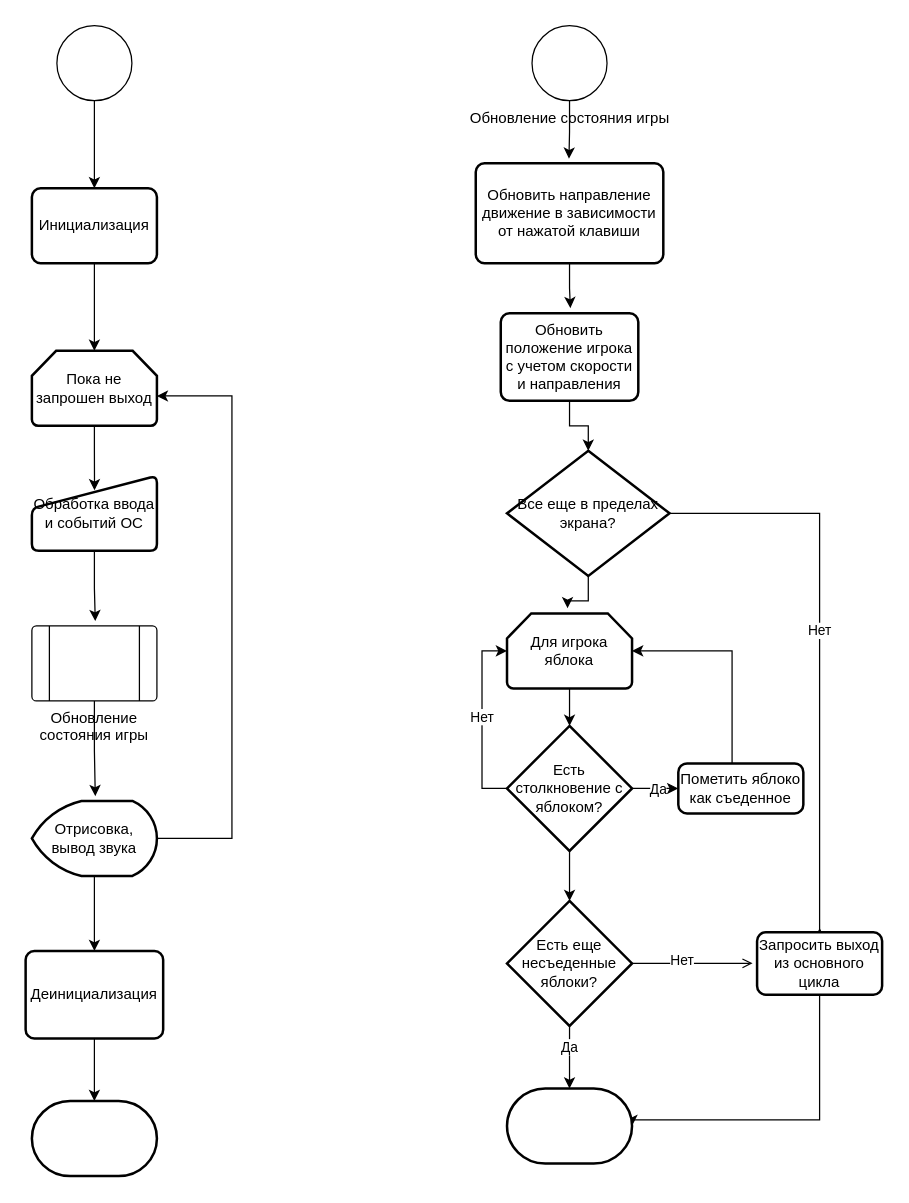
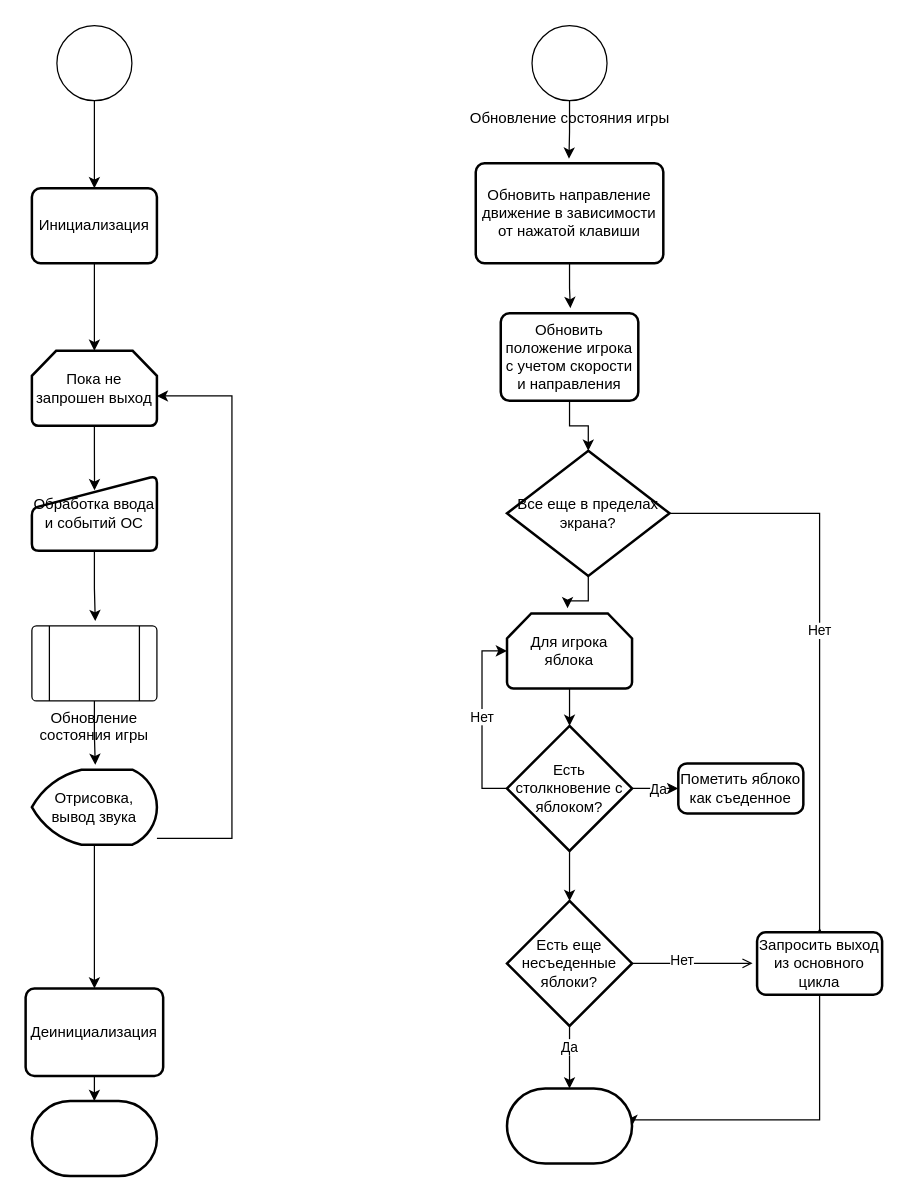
edge "Пометить яблоко как съеденное" -> "Для игрока яблока": removed
node "Отрисовка, вывод звука": moved (94, 838) -> (94, 807)
node "Деинициализация": moved (94, 994) -> (94, 1032)
